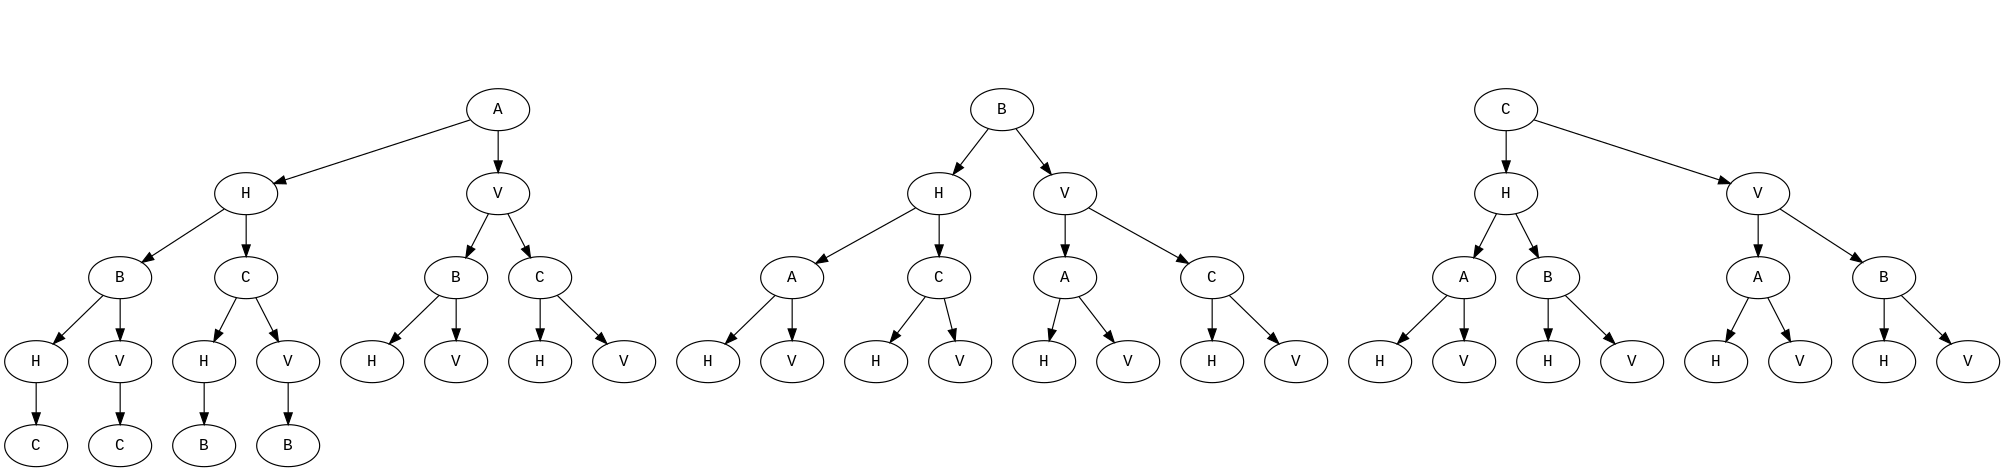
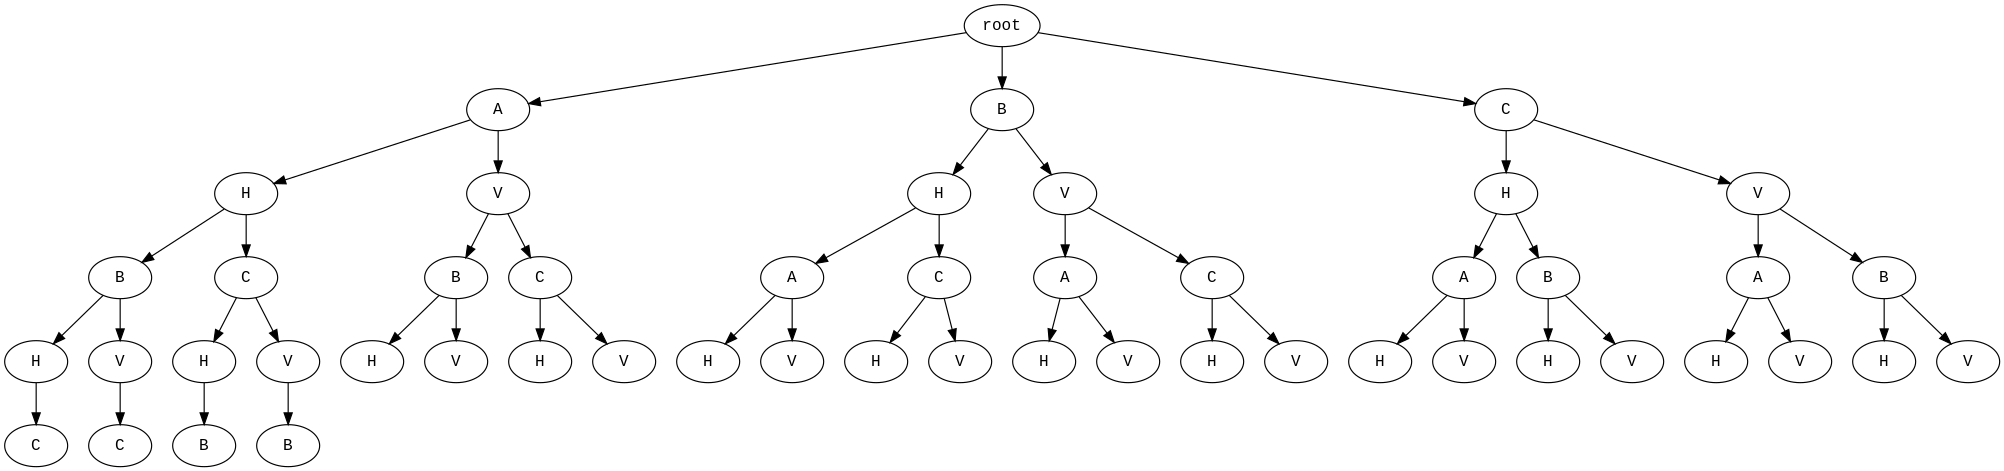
node "root": added
